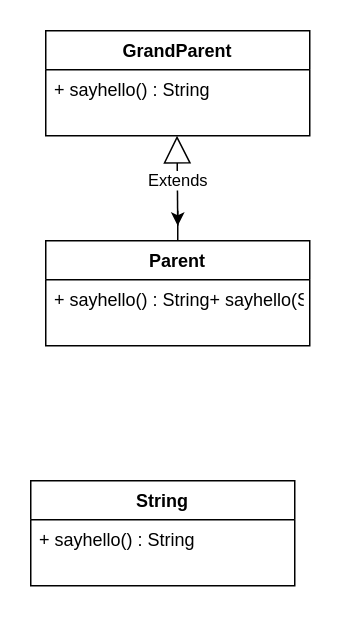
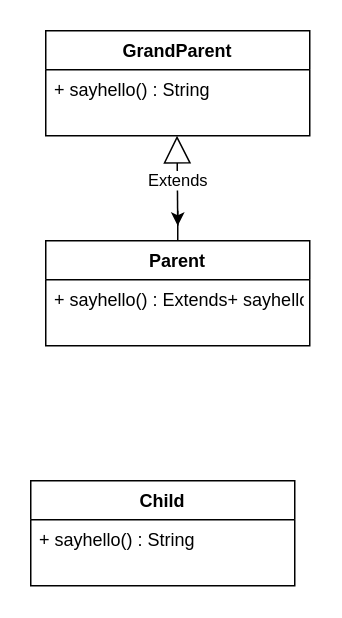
node "+ sayhello() : String+ sayhello(String): String": label "+ sayhello() : String+ sayhello(String): String" -> "+ sayhello() : Extends+ sayhello(String): String"
node "String": label "String" -> "Child"
